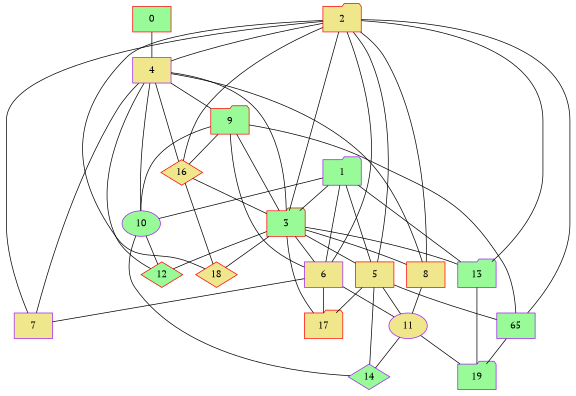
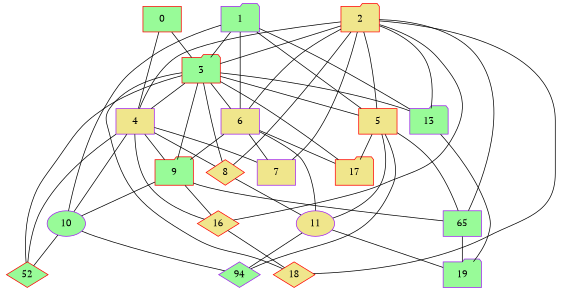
edge "16" -- "3": now "0" -- "3"
node "12": label "12" -> "52"
node "8": shape box -> diamond
node "14": label "14" -> "94"
